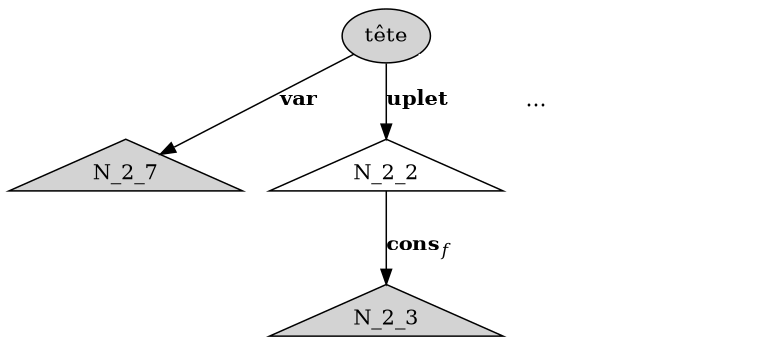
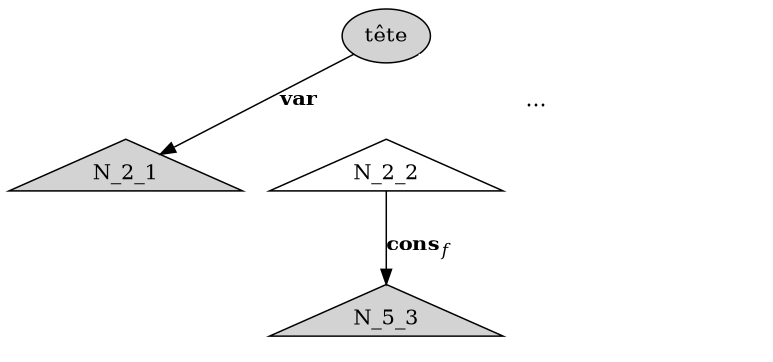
edge "tête" -> "N_2_2": removed, label "uplet"
node "N_2_7": label "N_2_7" -> "N_2_1"
node "N_2_3": label "N_2_3" -> "N_5_3"
